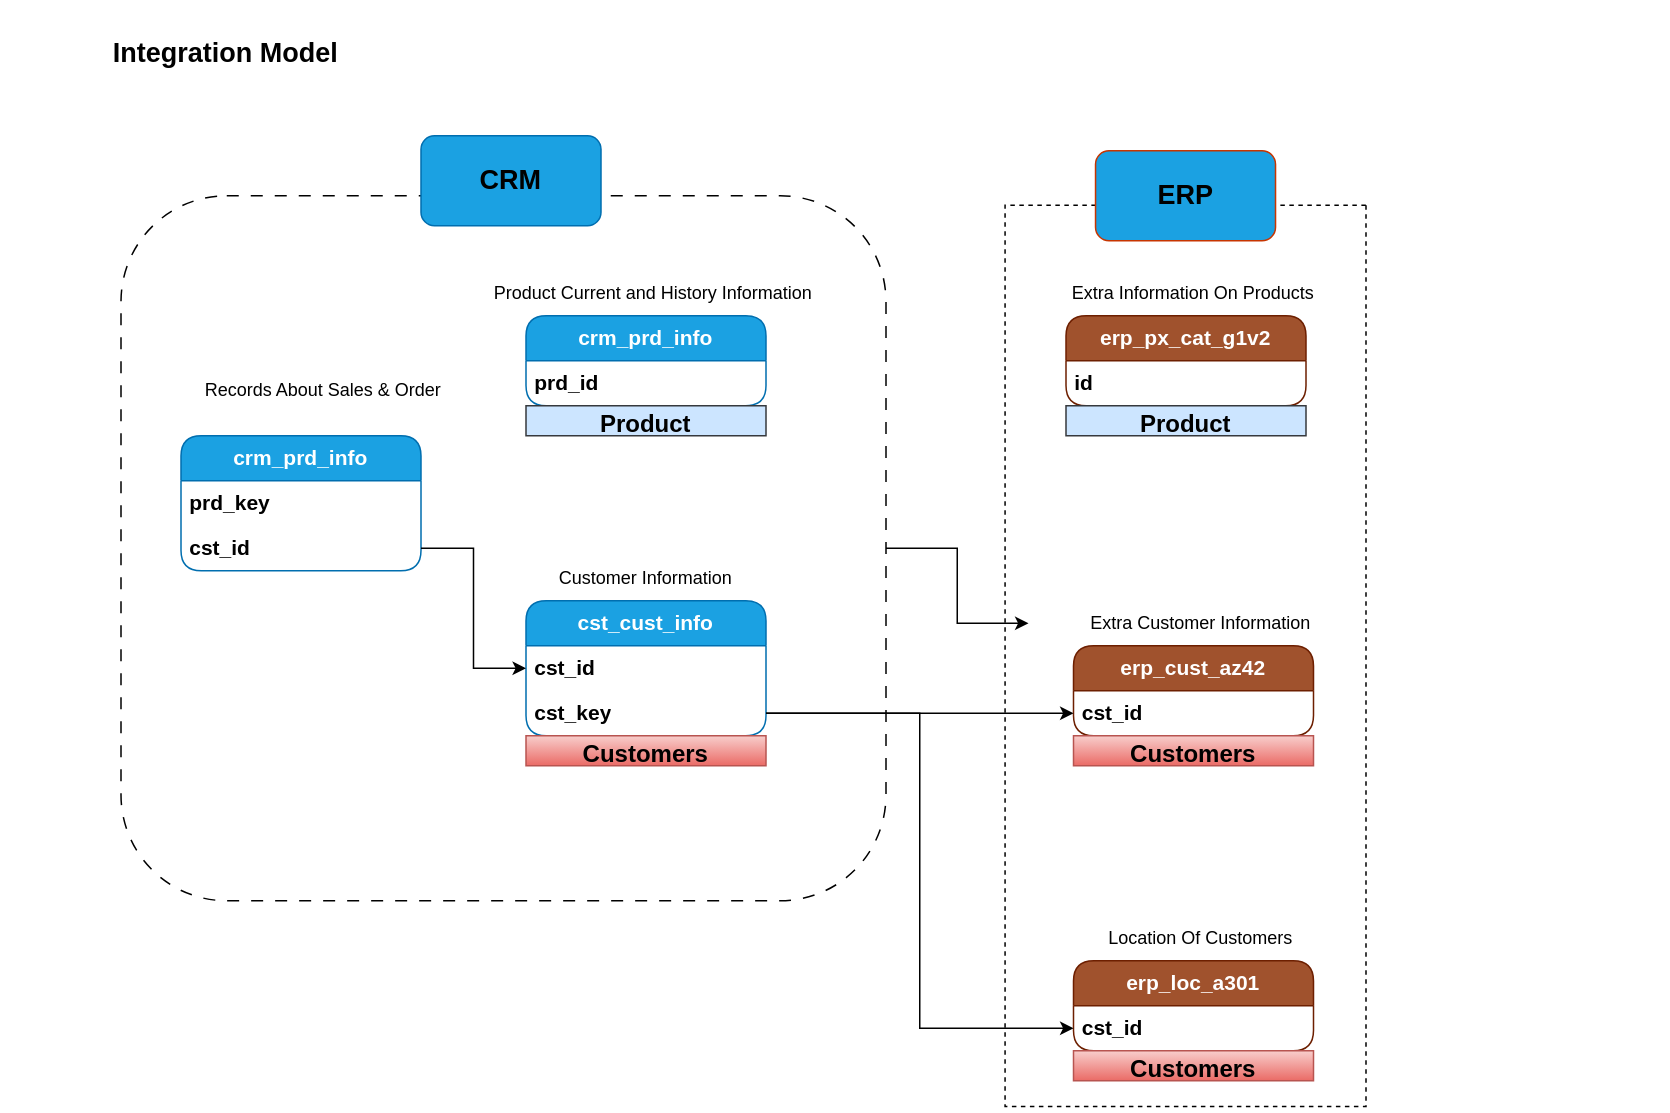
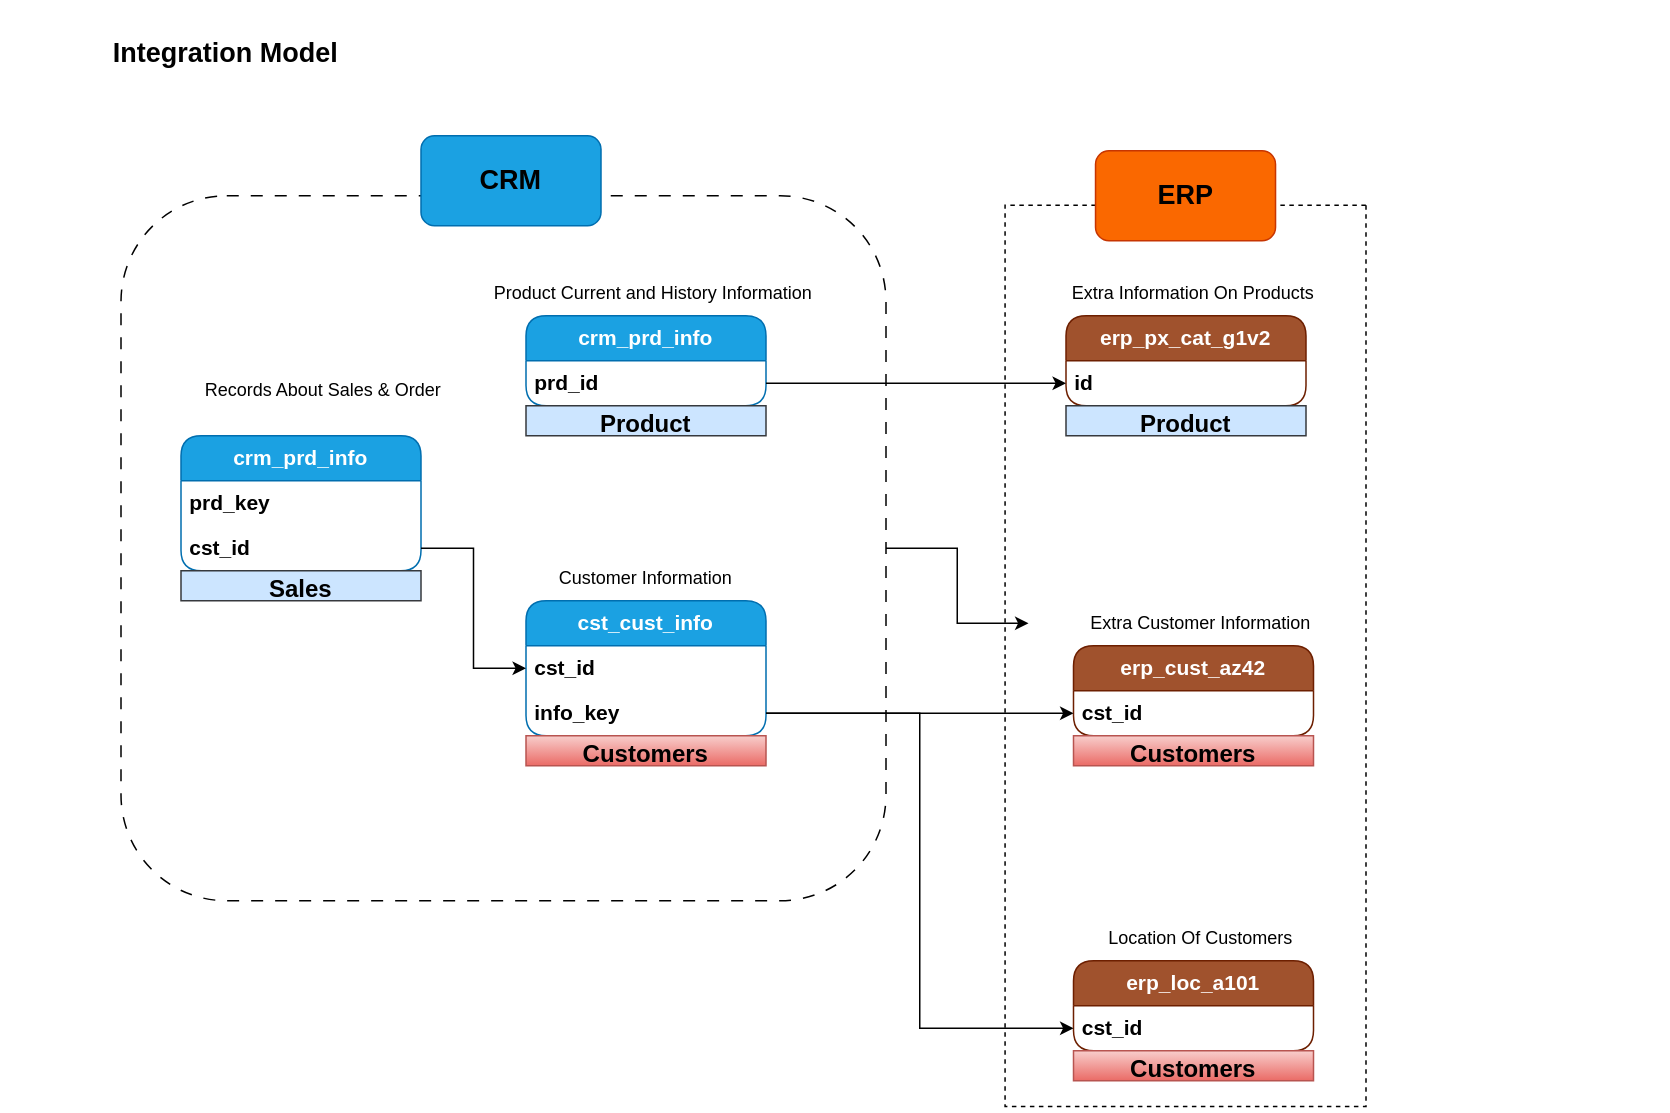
node "ERP": fillcolor #1ba1e2 -> #fa6800
edge "prd_id" -> "id": added
node "Sales": added
node "cst_key": label "cst_key" -> "info_key"
node "erp_loc_a301": label "erp_loc_a301" -> "erp_loc_a101"
